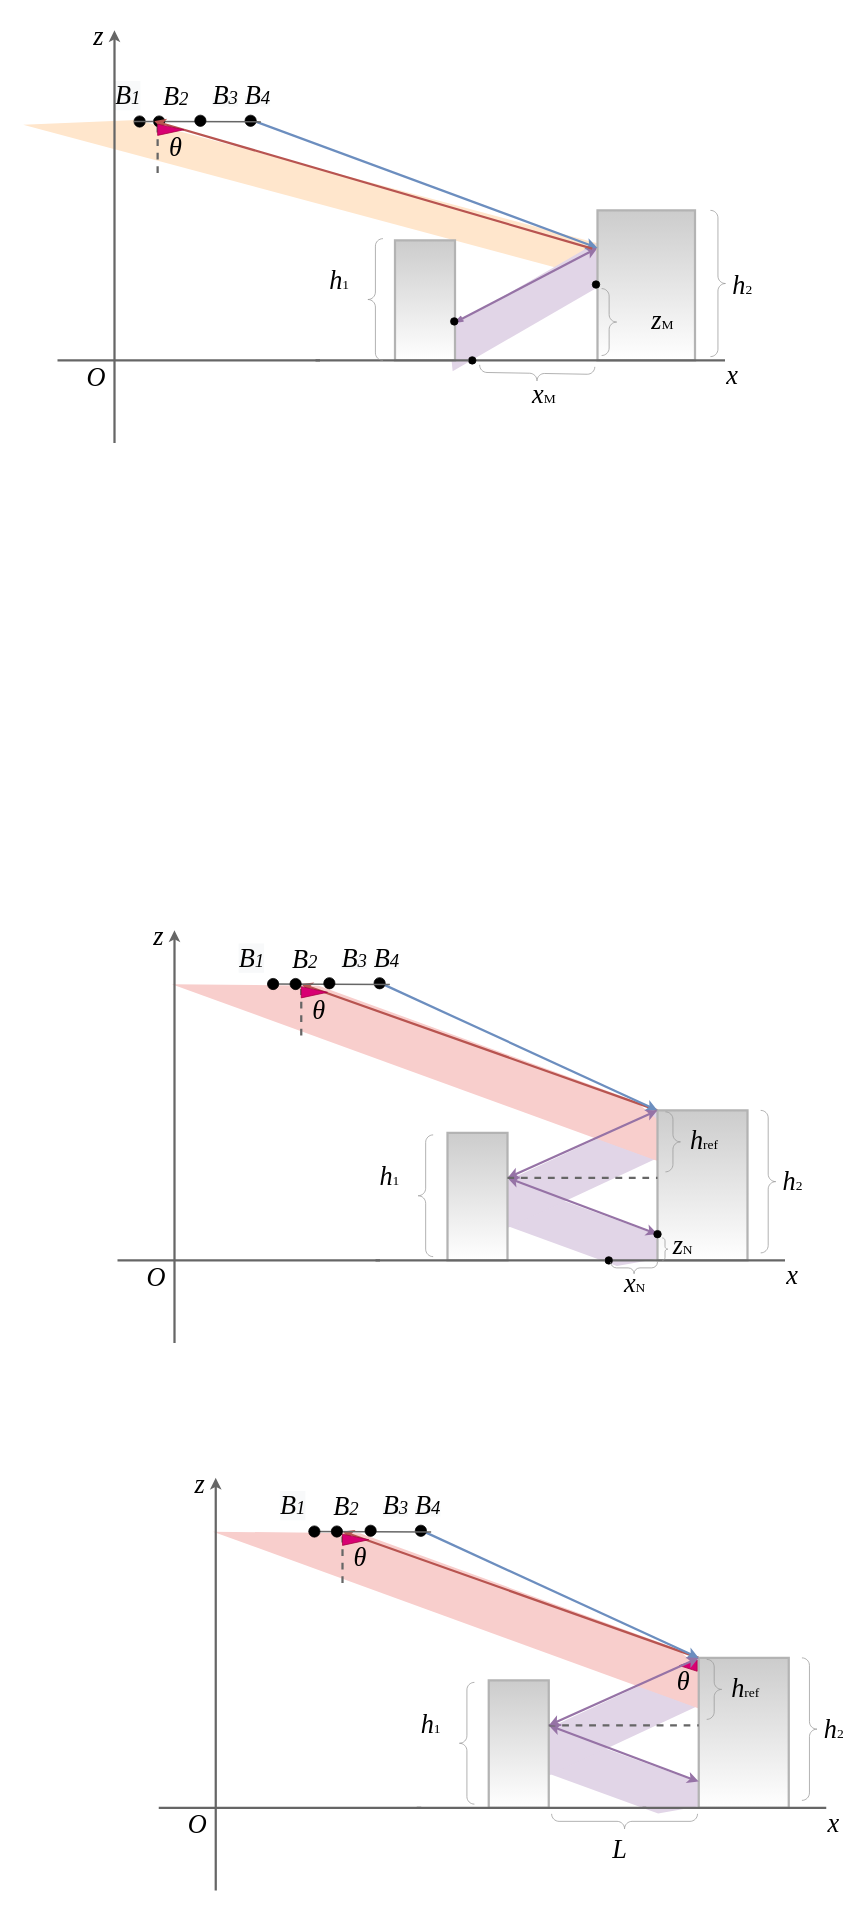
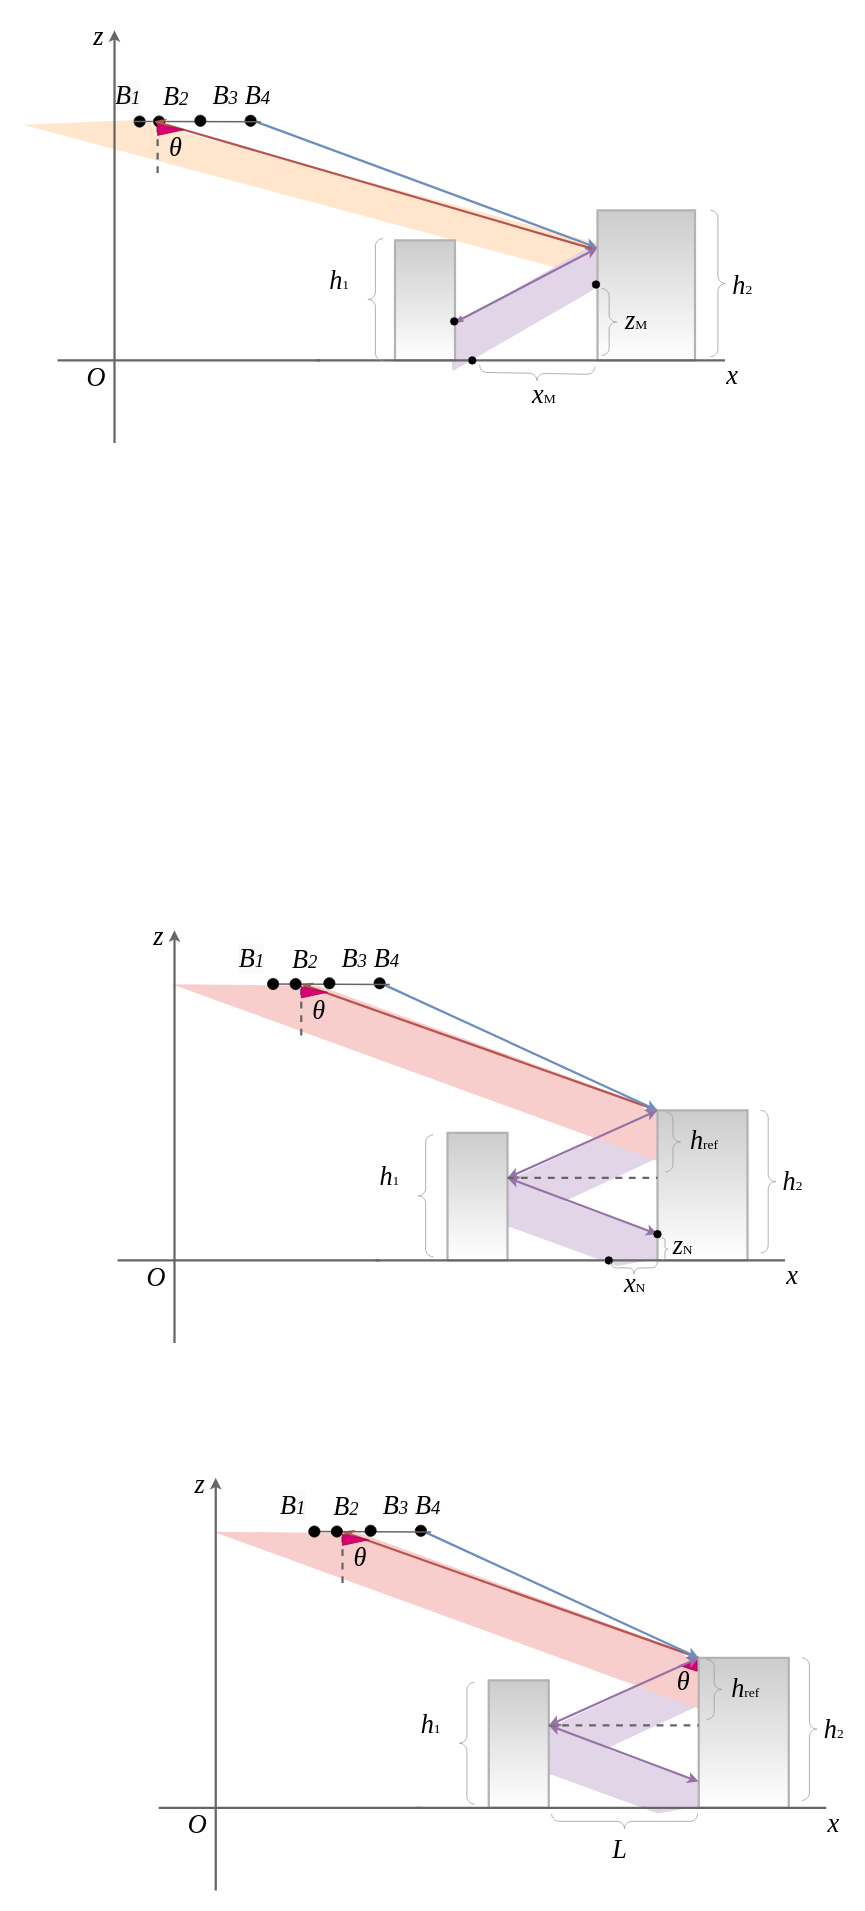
node "zM": moved (663, 320) -> (637, 320)
